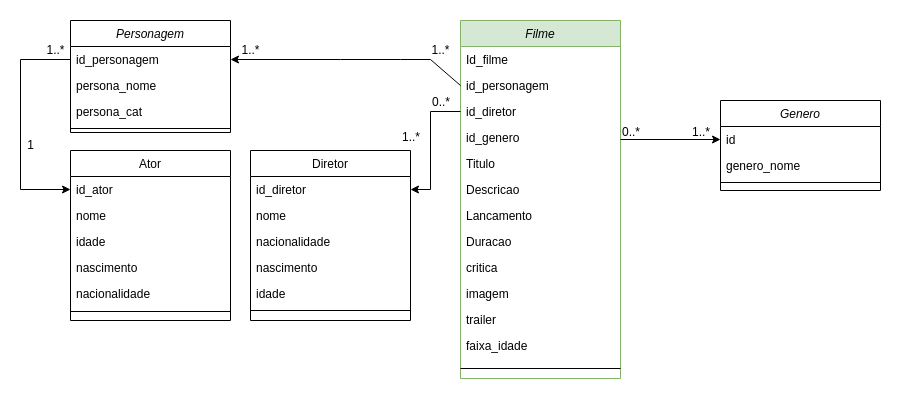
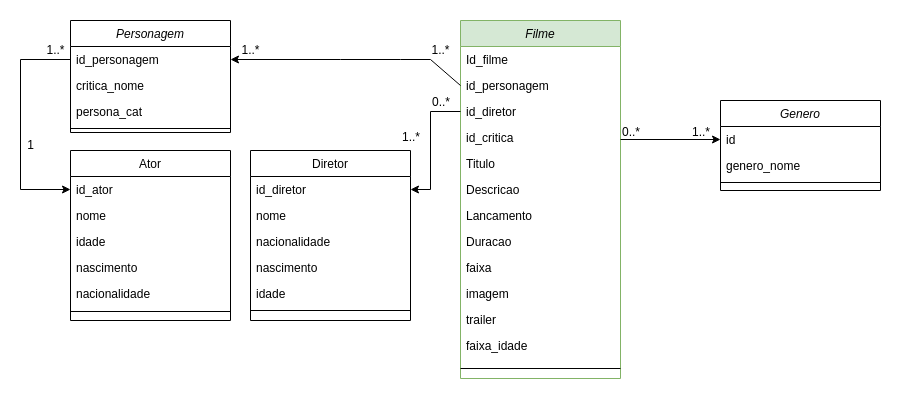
node "persona_nome": label "persona_nome" -> "critica_nome"
node "id_genero": label "id_genero" -> "id_critica"
node "critica": label "critica" -> "faixa"
